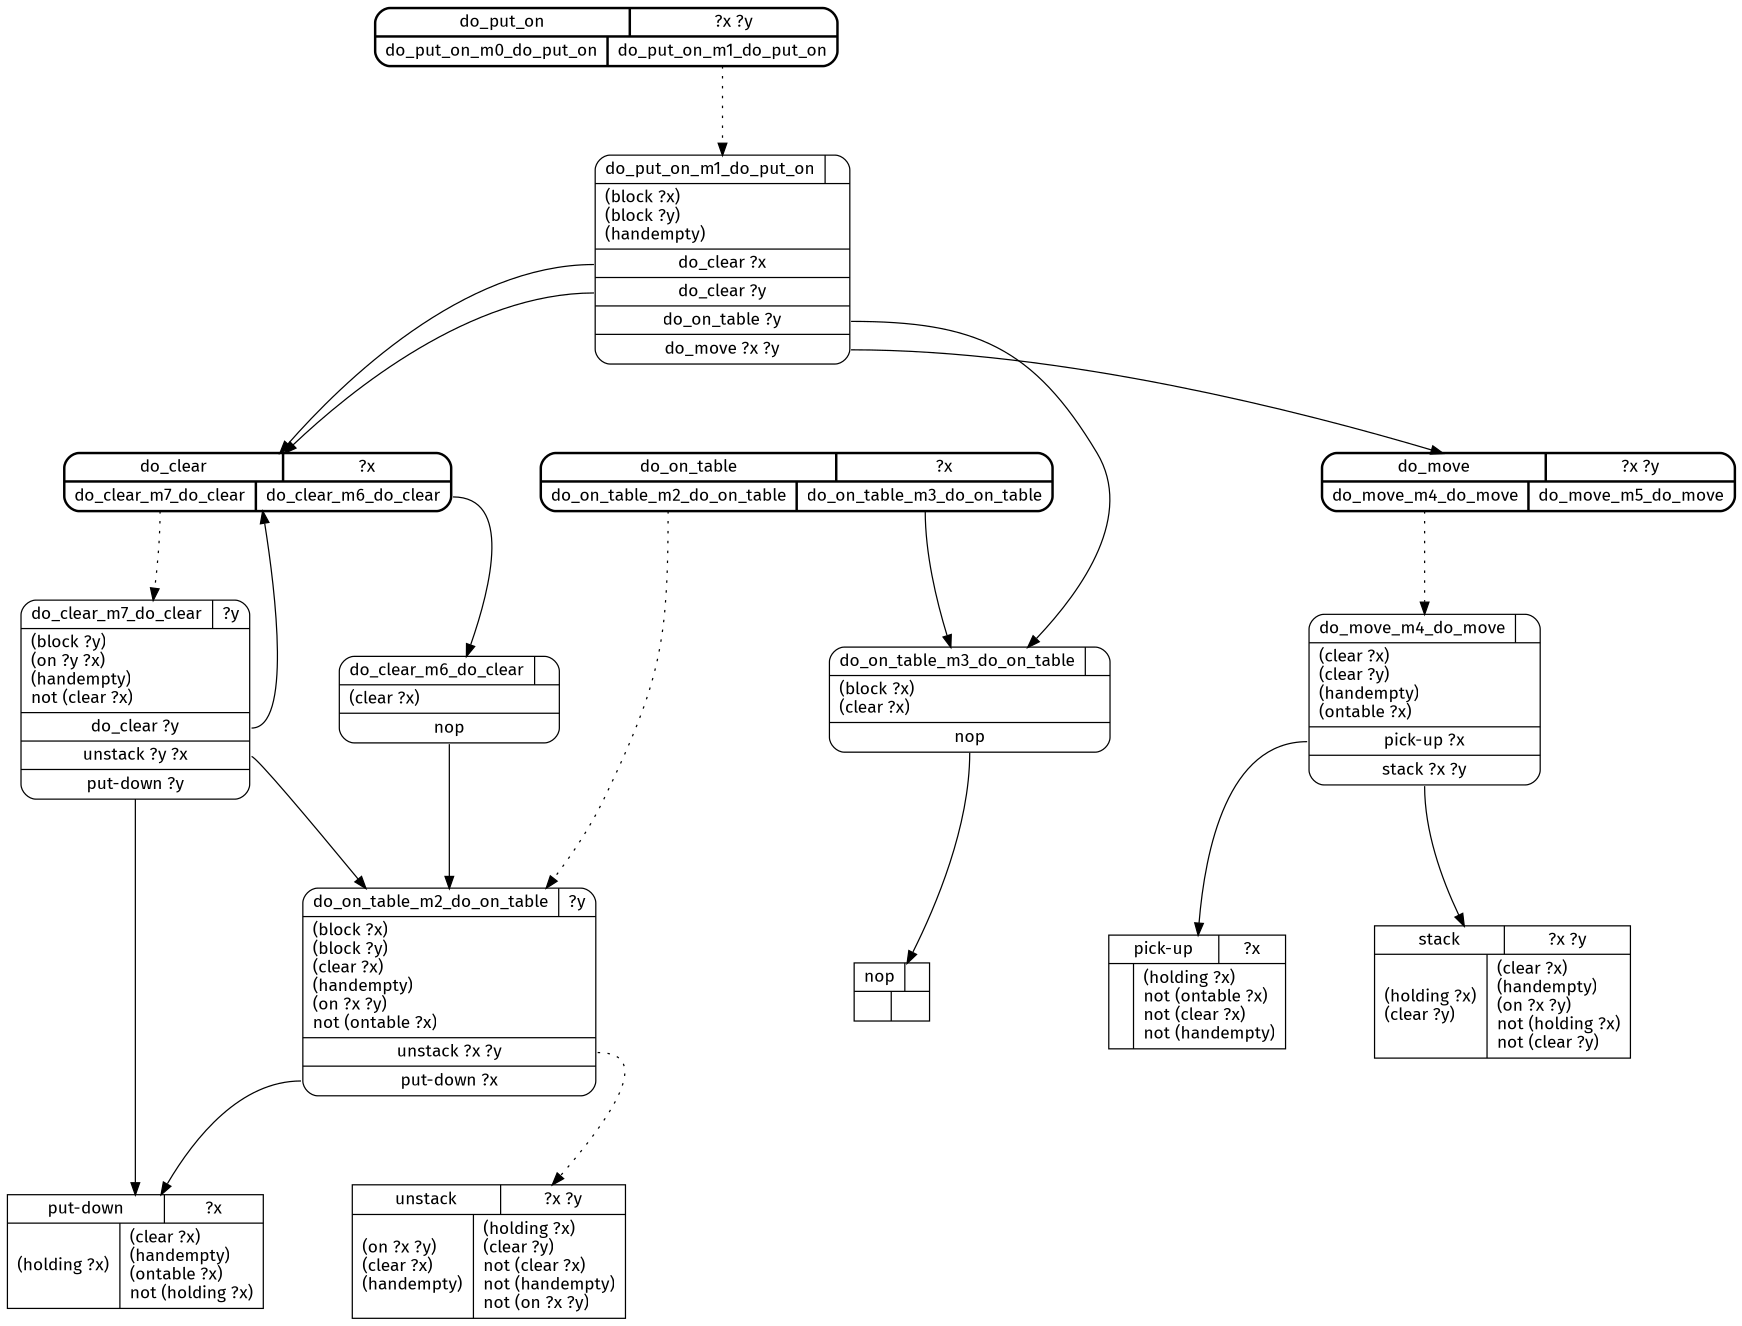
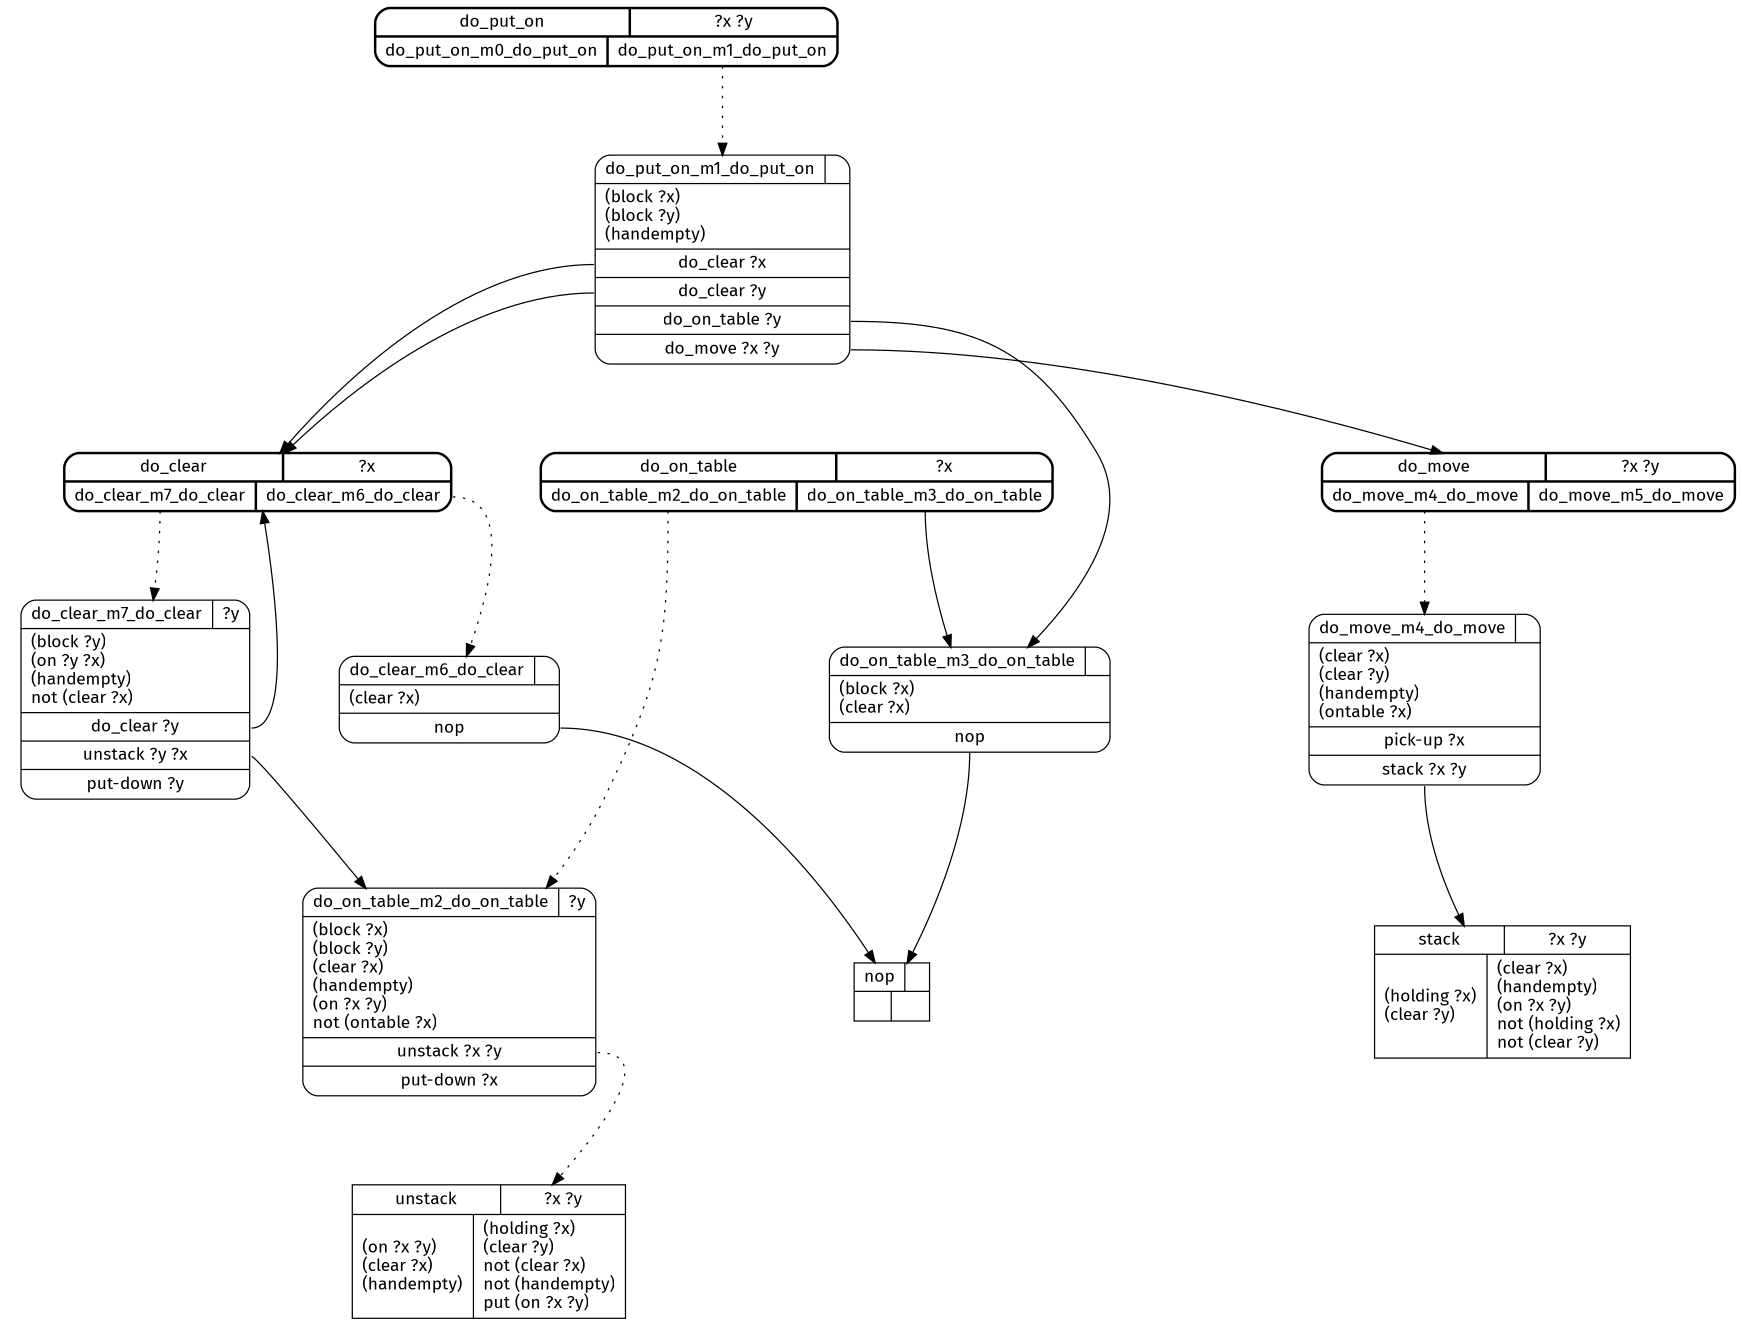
edge "do_clear" -> "do_clear_m6_do_clear": style solid -> dotted
edge "do_clear_m6_do_clear" -> "do_on_table_m2_do_on_table": now "do_clear_m6_do_clear" -> "nop"
node "pick-up": removed
node "put-down": removed
node "unstack": text "not (on ?x ?y)" -> "put (on ?x ?y)"
